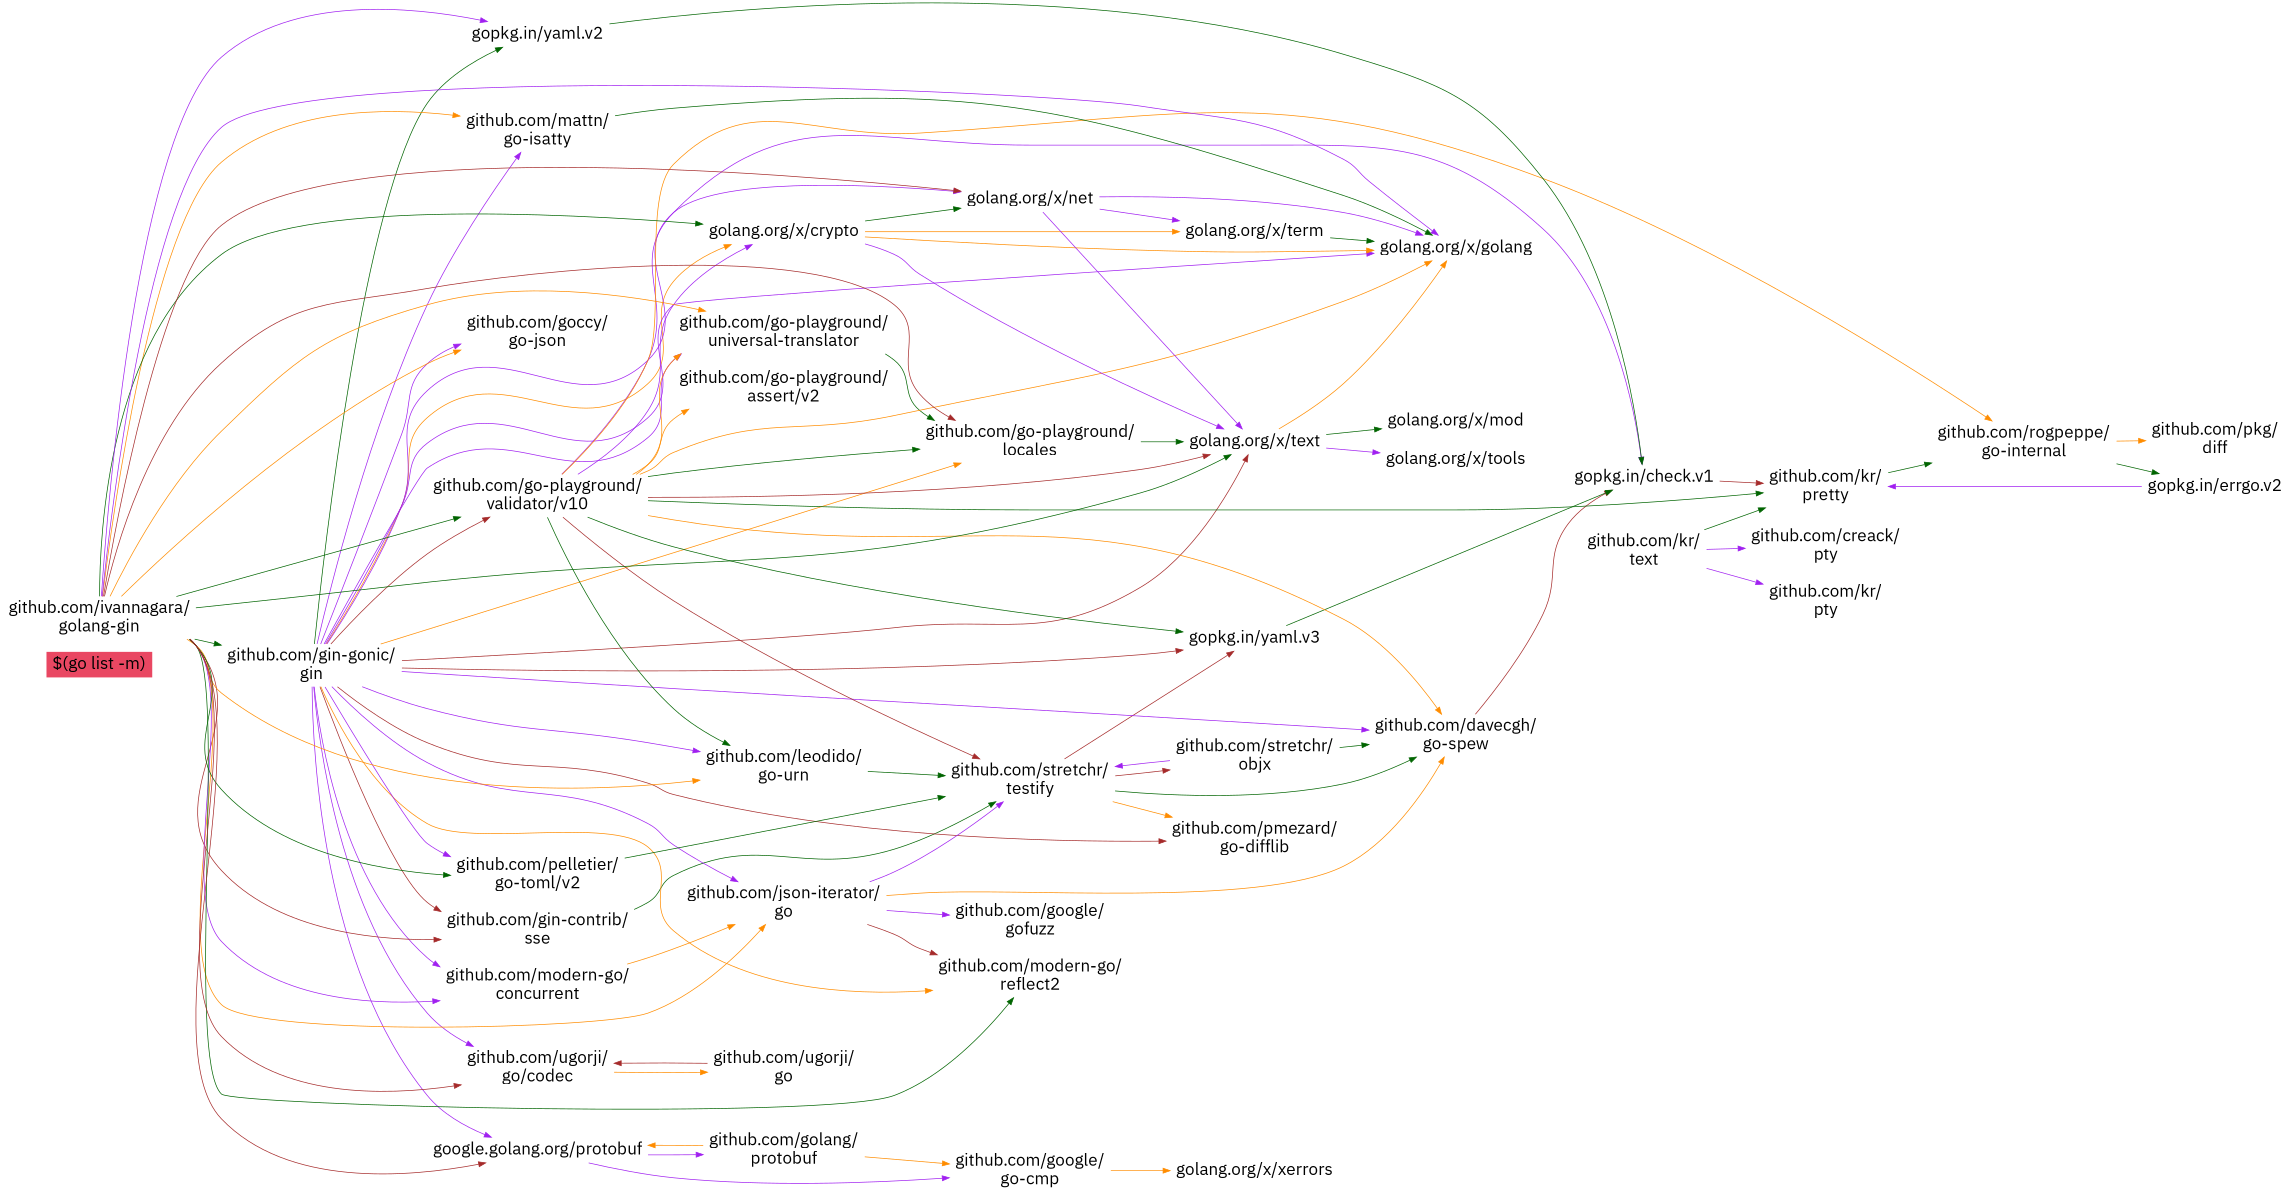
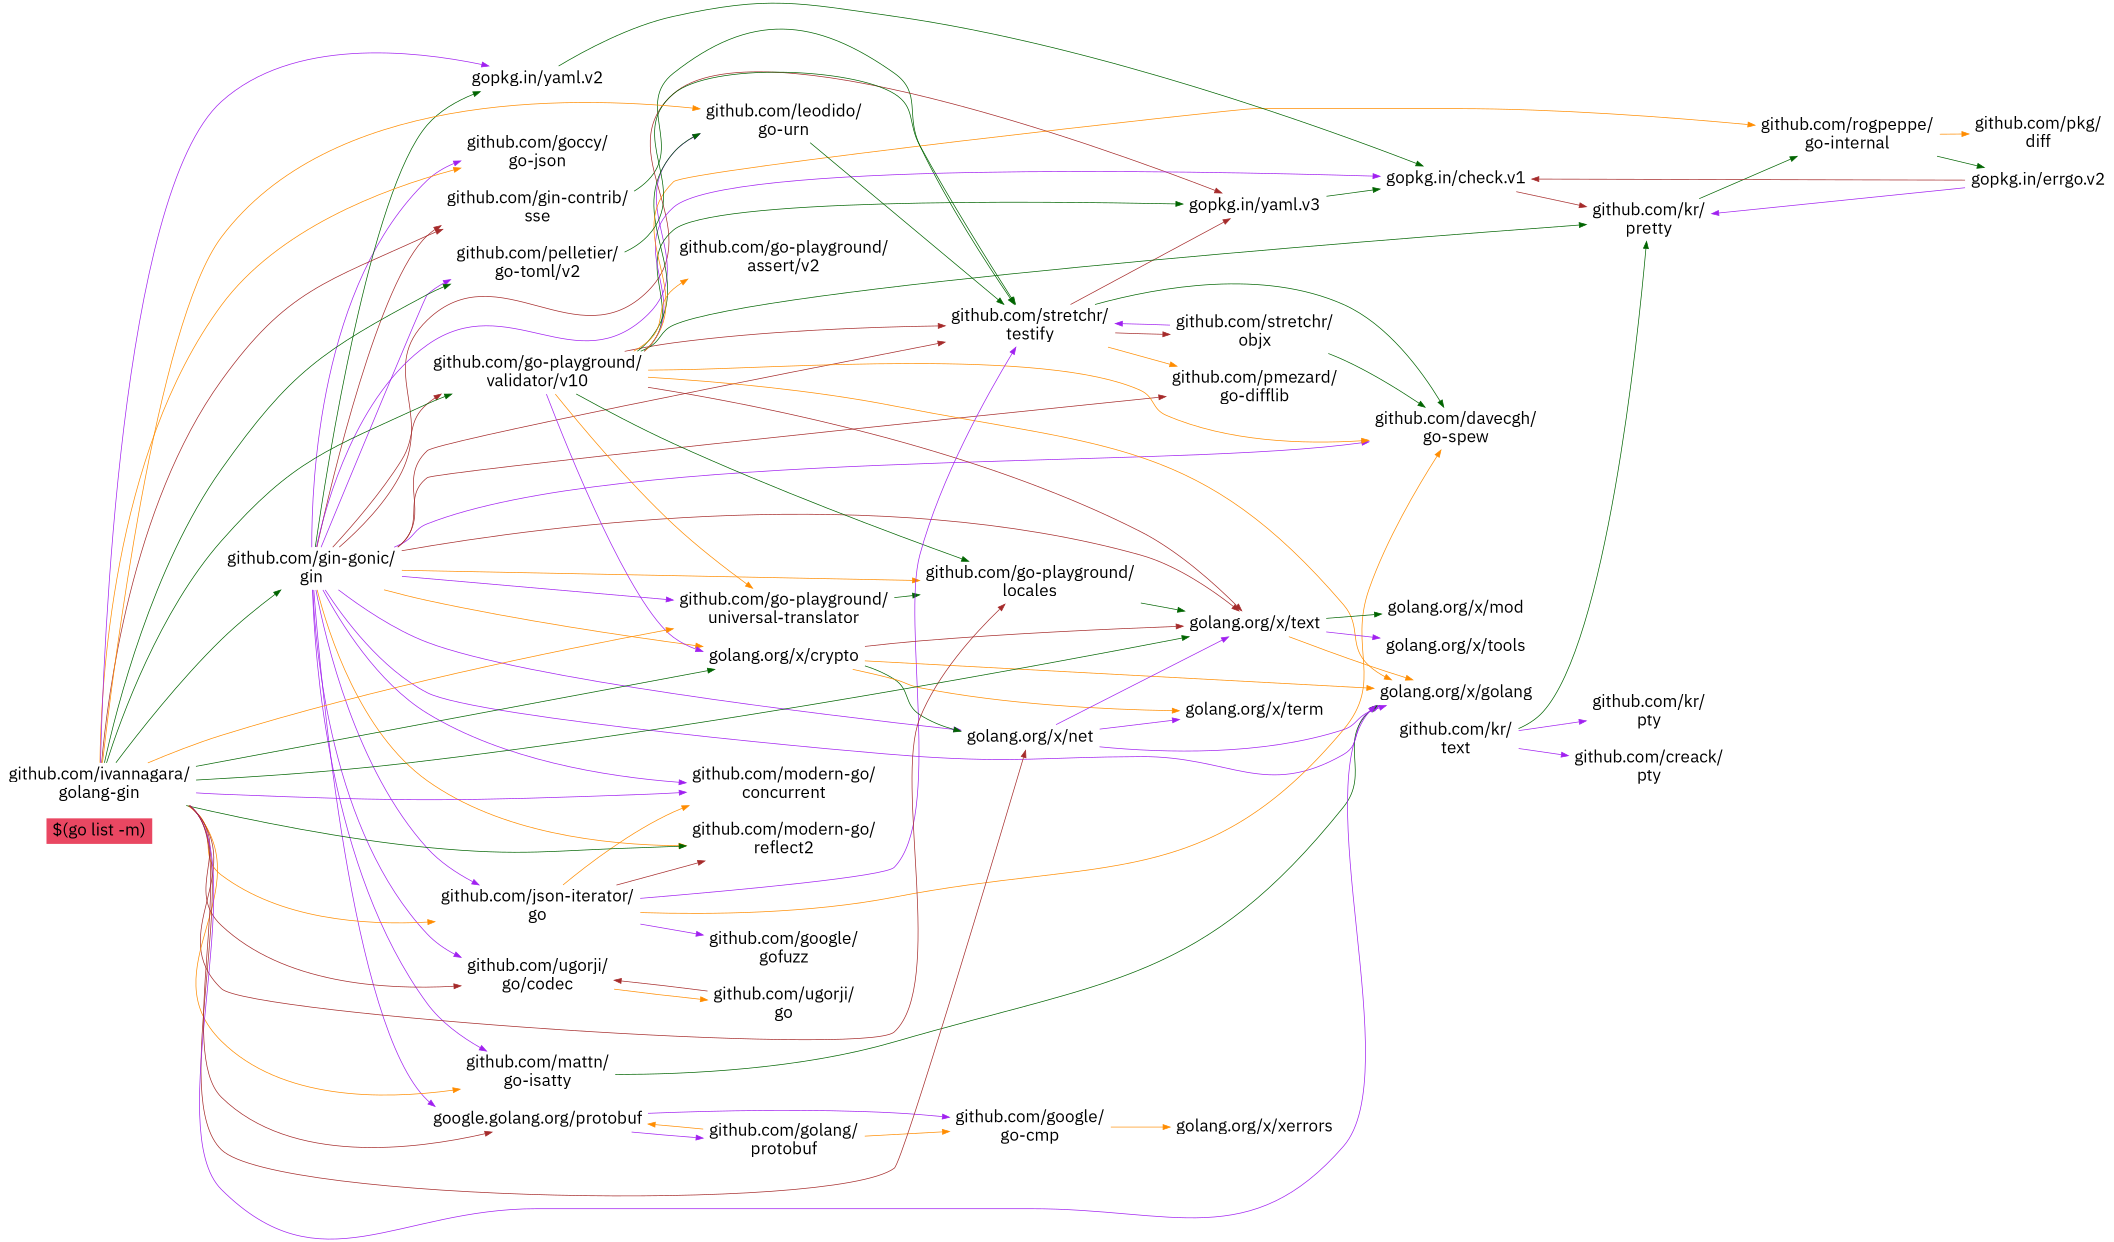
edge "golang.org/x/term" -> "golang.org/x/golang": removed
edge "golang.org/x/crypto" -> "golang.org/x/text": color purple -> brown
edge "github.com/gin-gonic/ gin" -> "github.com/stretchr/ testify": added
edge "github.com/davecgh/ go-spew" -> "gopkg.in/check.v1": now "gopkg.in/errgo.v2" -> "gopkg.in/check.v1"
edge "github.com/modern-go/ concurrent" -> "github.com/json-iterator/ go": reversed
